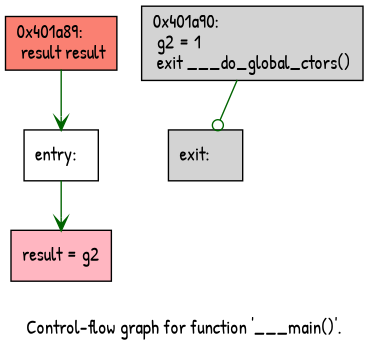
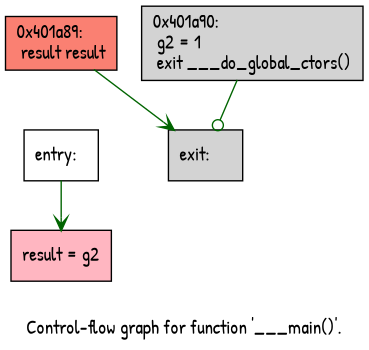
edge "0x401a89:" -> "entry:": now "0x401a89:" -> "exit:"
